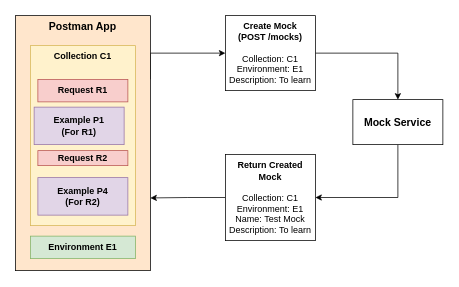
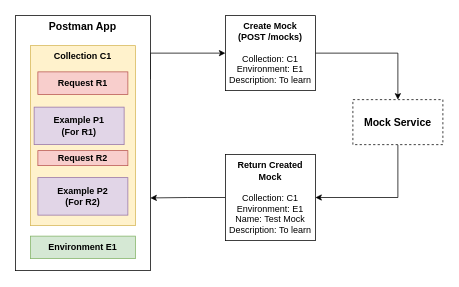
node "Postman App": fillcolor #ffe6cc -> #ffffff
node "Request R1": moved (83, 90) -> (83, 83)
node "Mock Service": style solid -> dashed
node "Example P4 (For R2)": label "Example P4 (For R2)" -> "Example P2 (For R2)"
